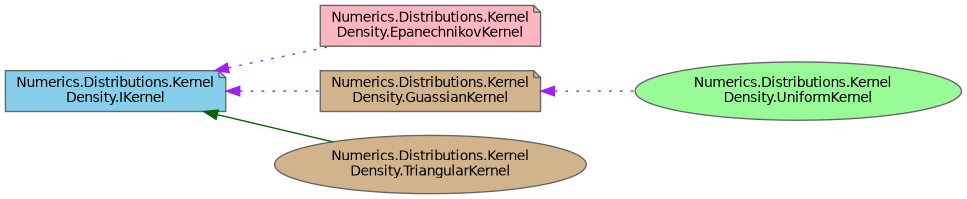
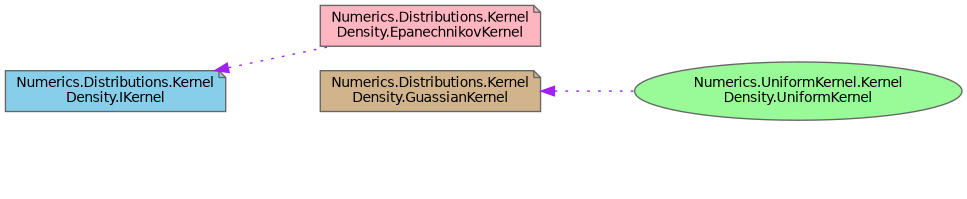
edge "Numerics.Distributions.Kernel Density.GuassianKernel" -> "Numerics.Distributions.Kernel Density.IKernel": removed
node "Numerics.Distributions.Kernel Density.UniformKernel": label "Numerics.Distributions.Kernel Density.UniformKernel" -> "Numerics.UniformKernel.Kernel Density.UniformKernel"
node "Numerics.Distributions.Kernel Density.TriangularKernel": removed
